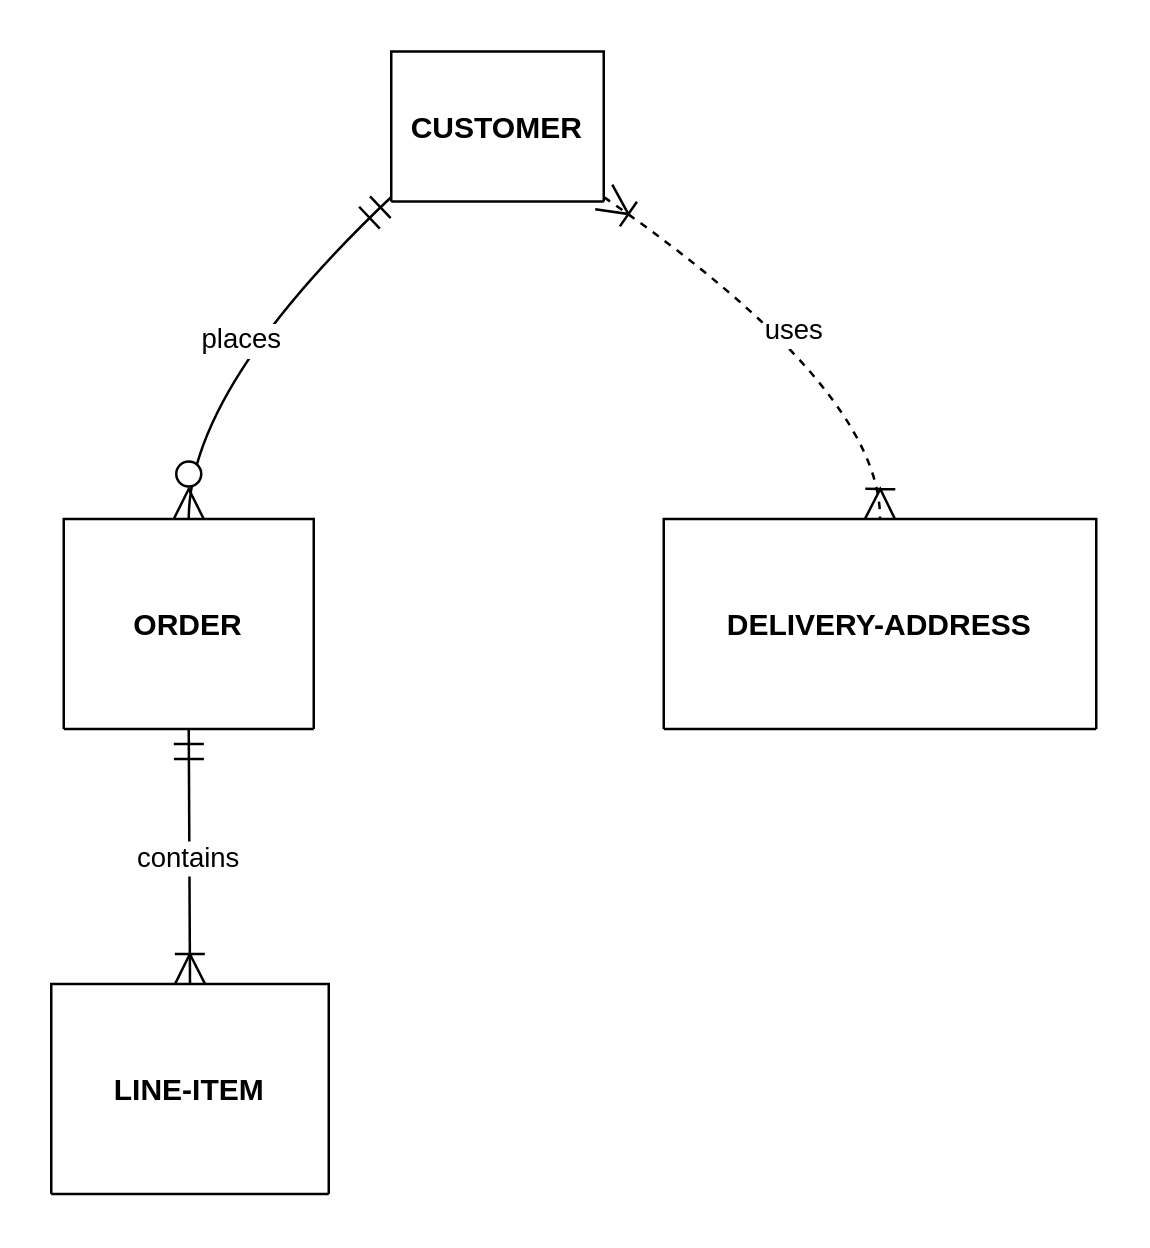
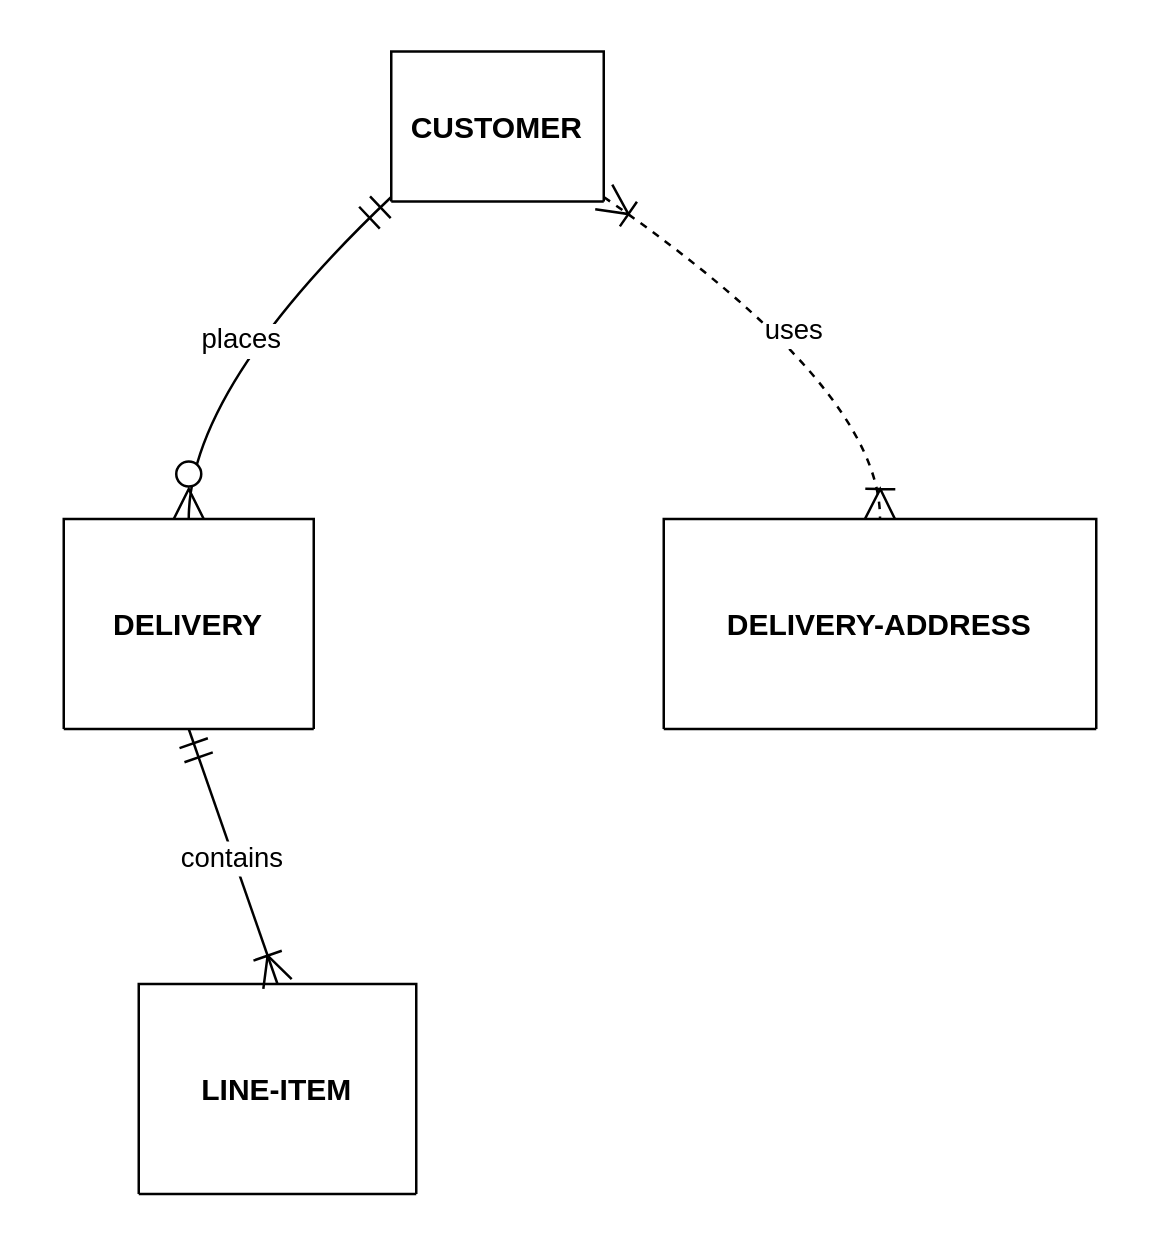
node "ORDER": label "ORDER" -> "DELIVERY"
node "LINE-ITEM": moved (190, 1089) -> (278, 1089)
